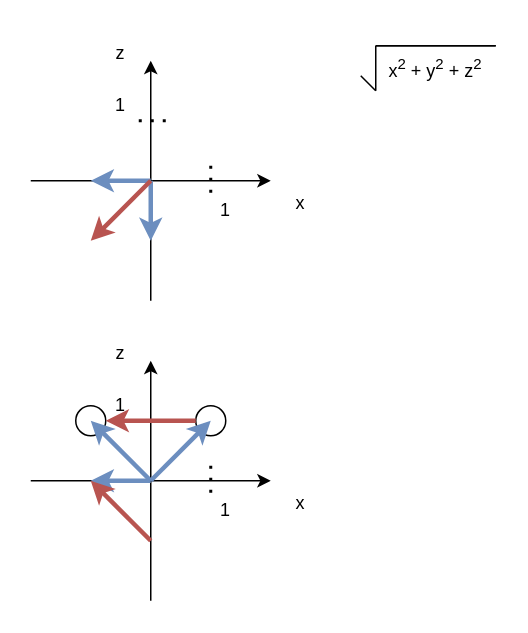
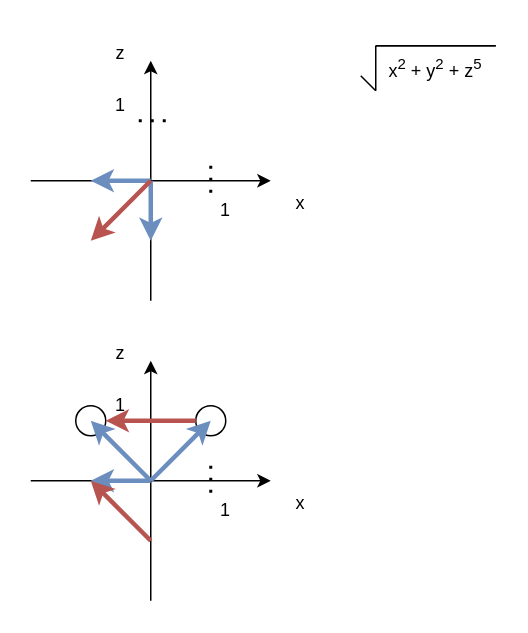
node "x2 + y2 + z2": label "x2 + y2 + z2" -> "x2 + y2 + z5"
